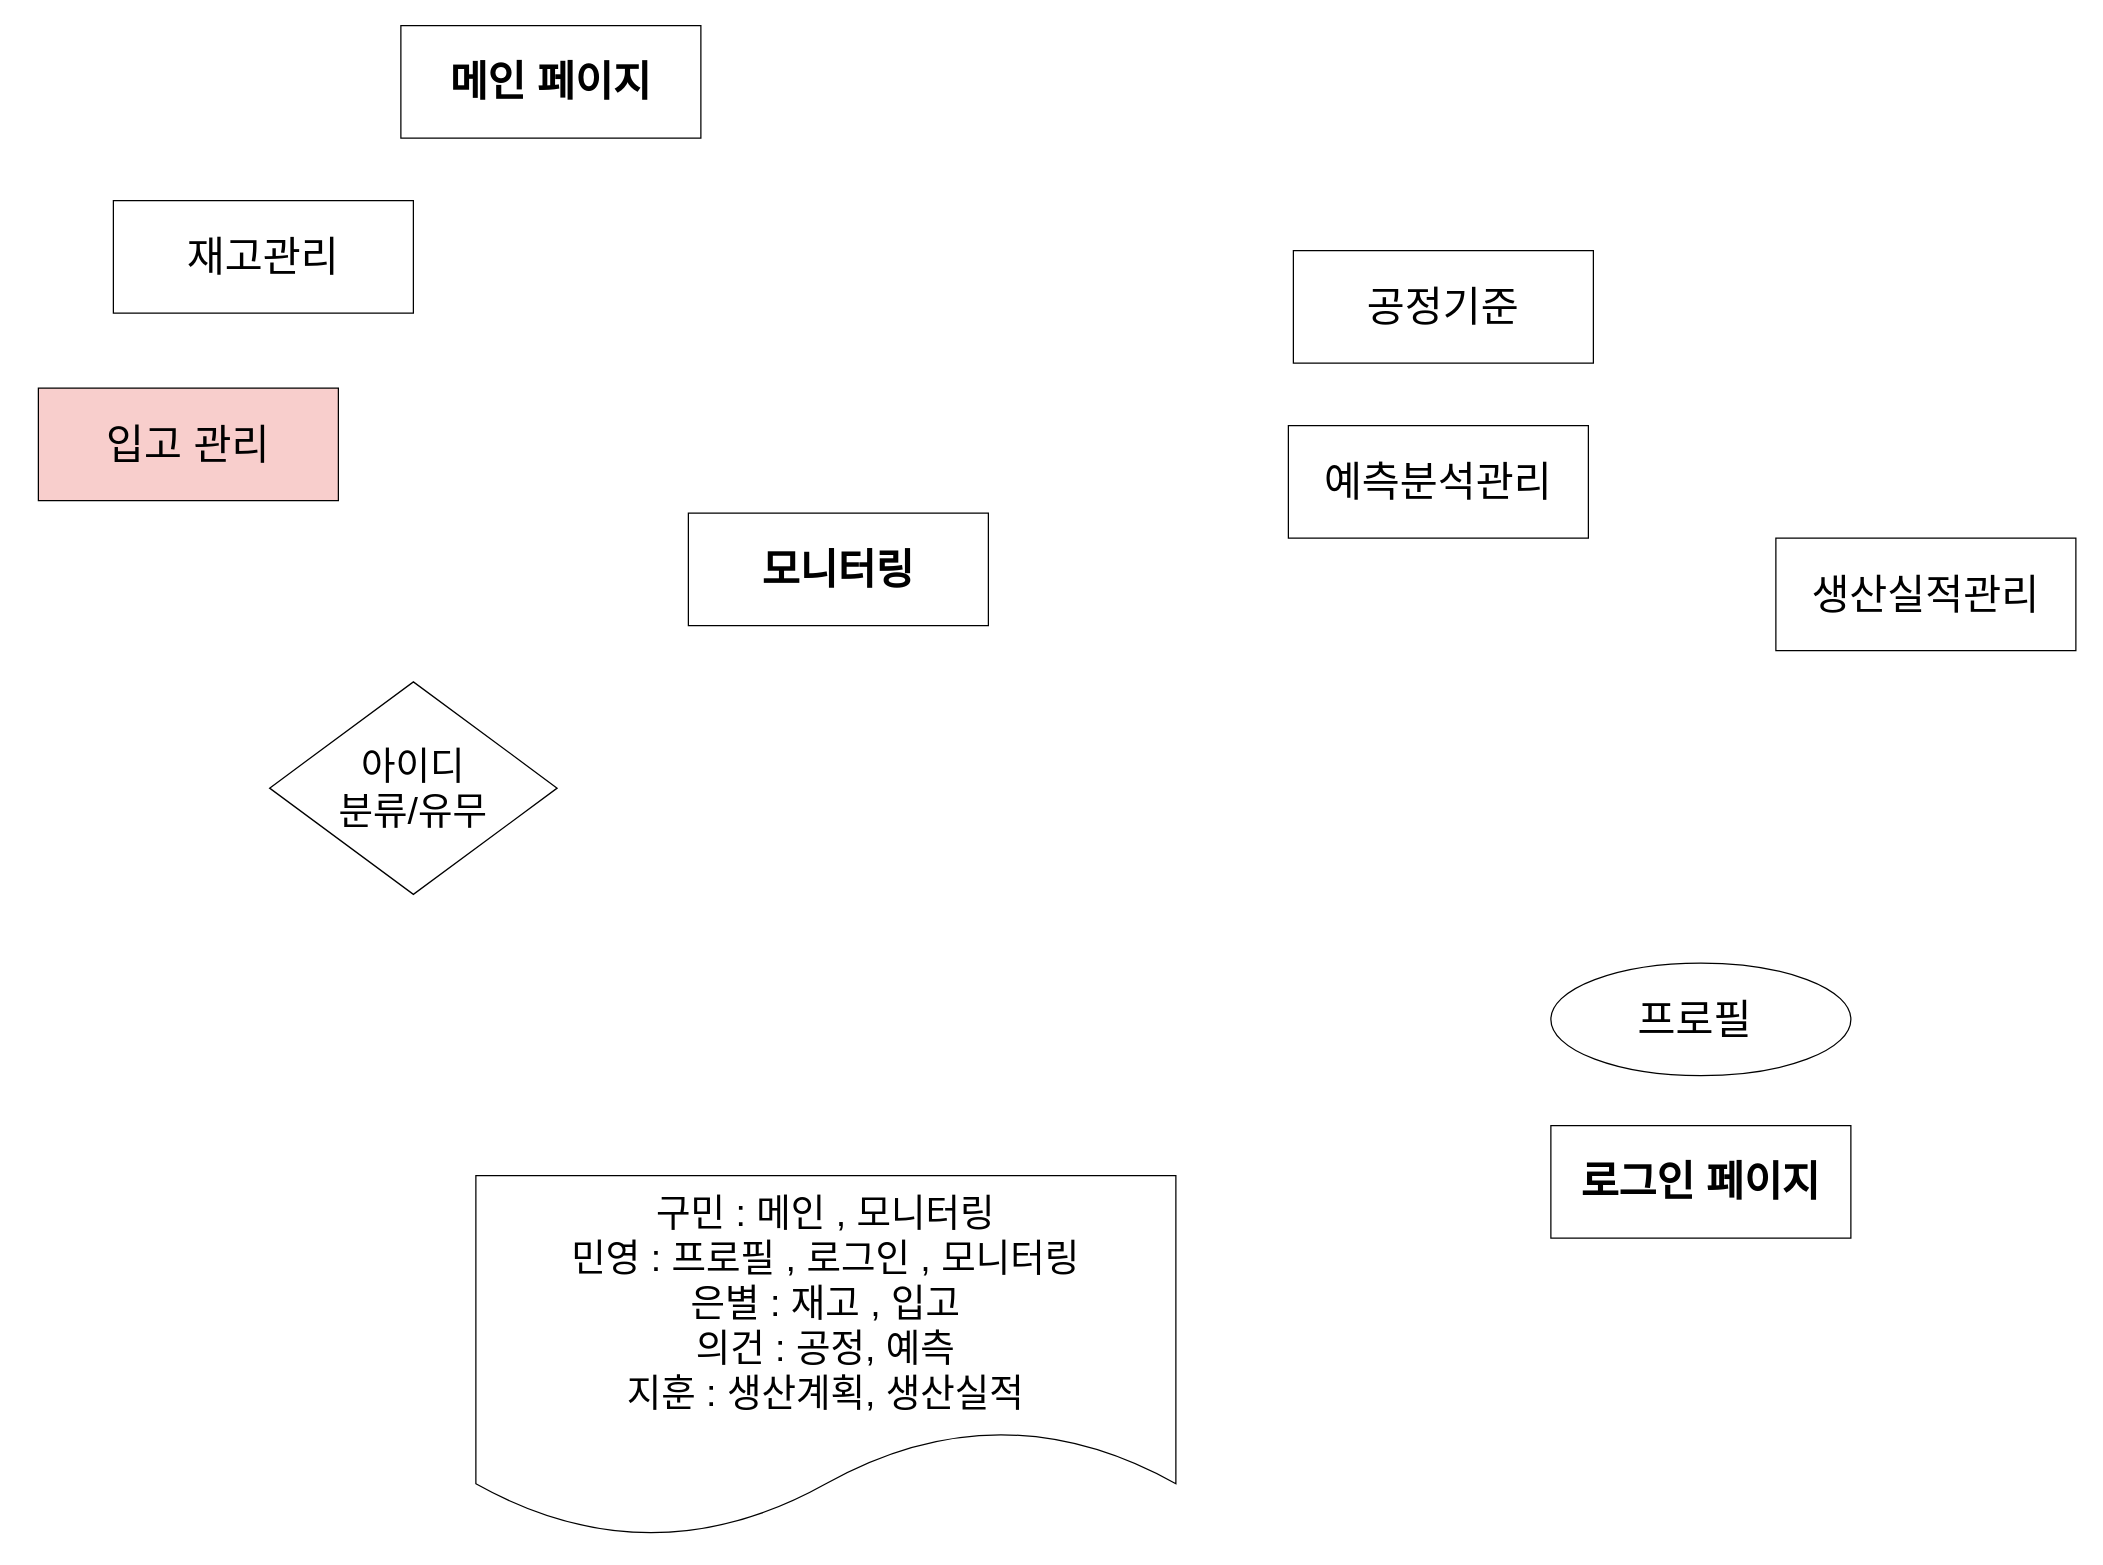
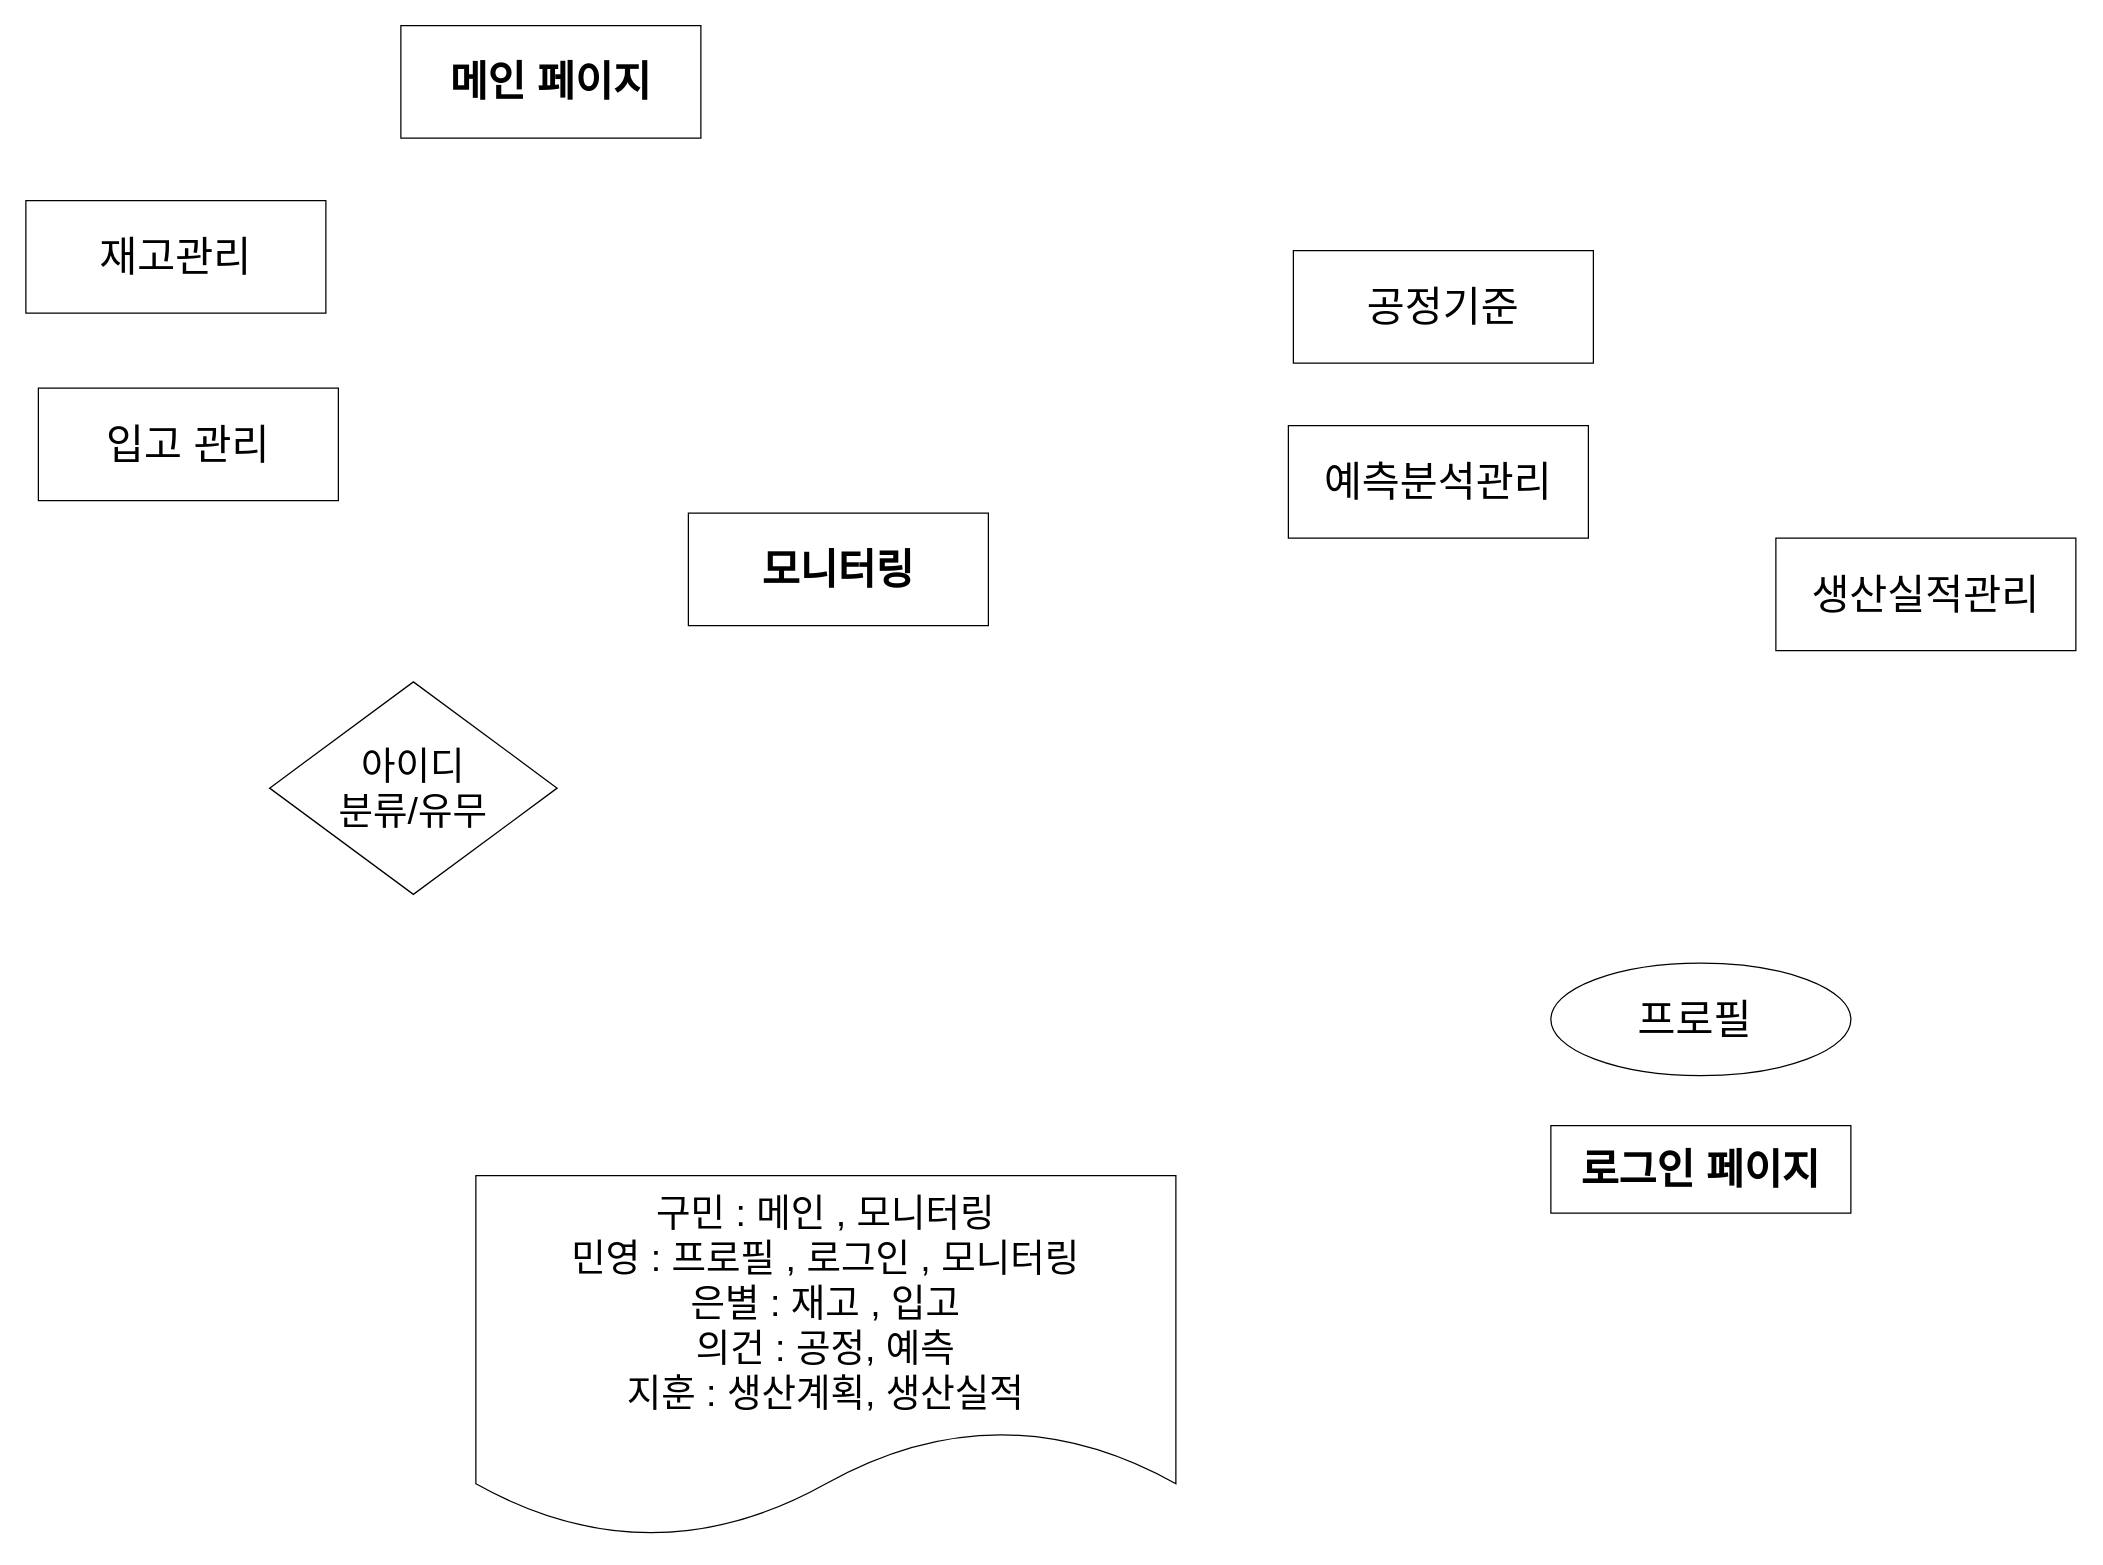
node "재고관리": moved (263, 257) -> (176, 257)
node "입고 관리": fillcolor #f8cecc -> #ffffff
node "로그인 페이지": size 300x113 -> 300x88
